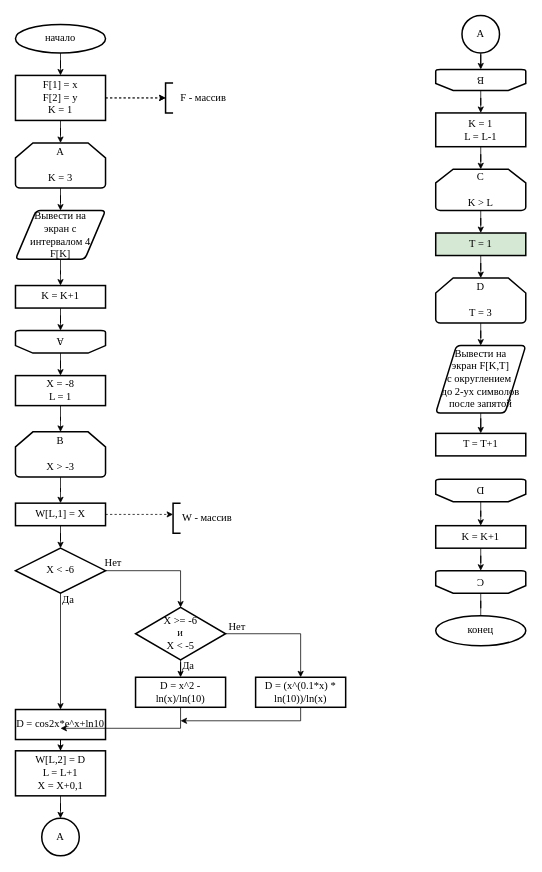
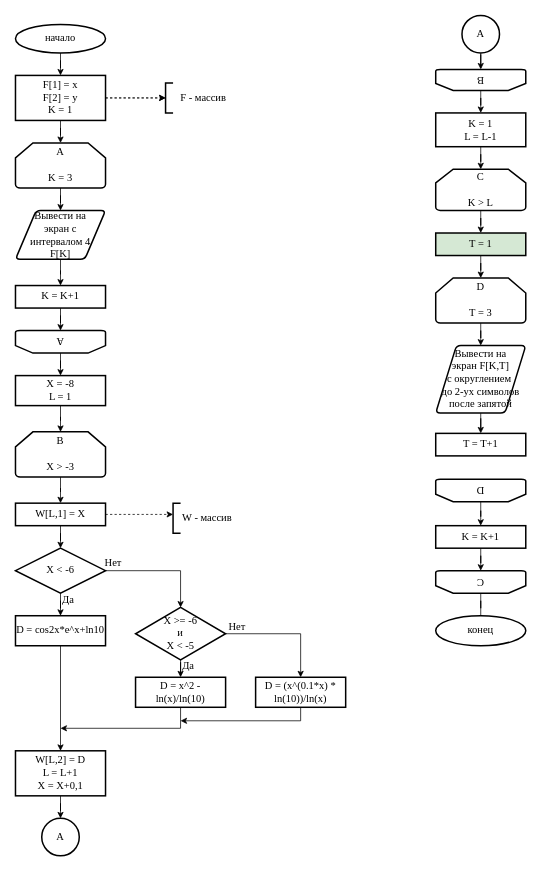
node "D = cos2x*e^x+ln10": moved (60, 724) -> (60, 630)
